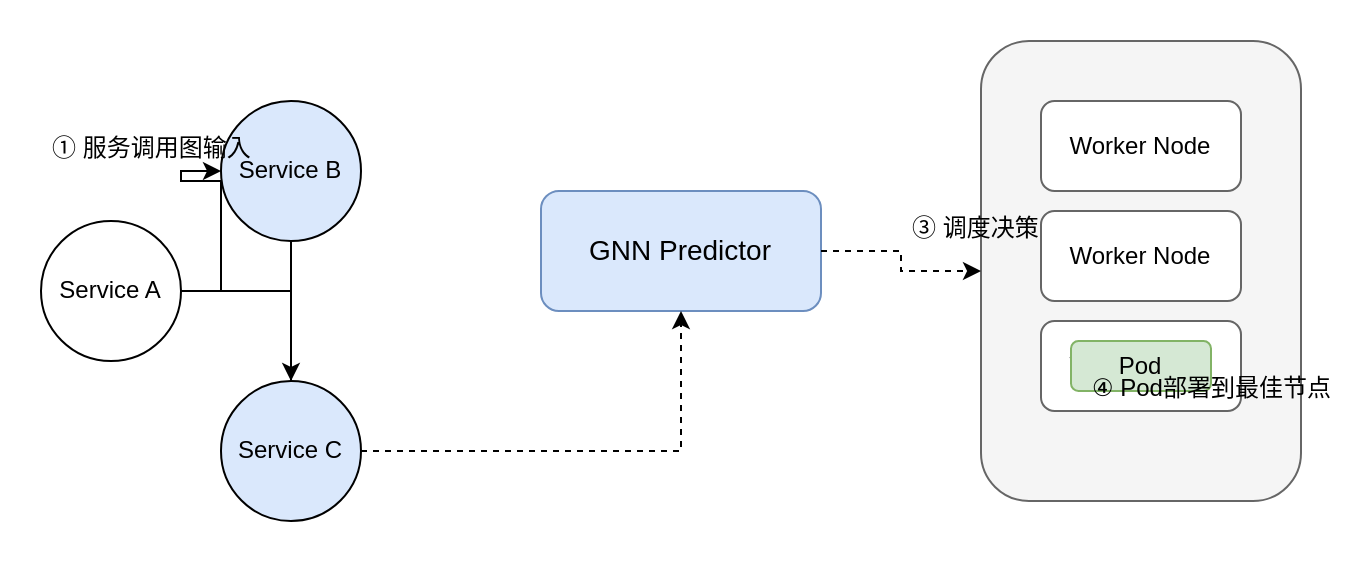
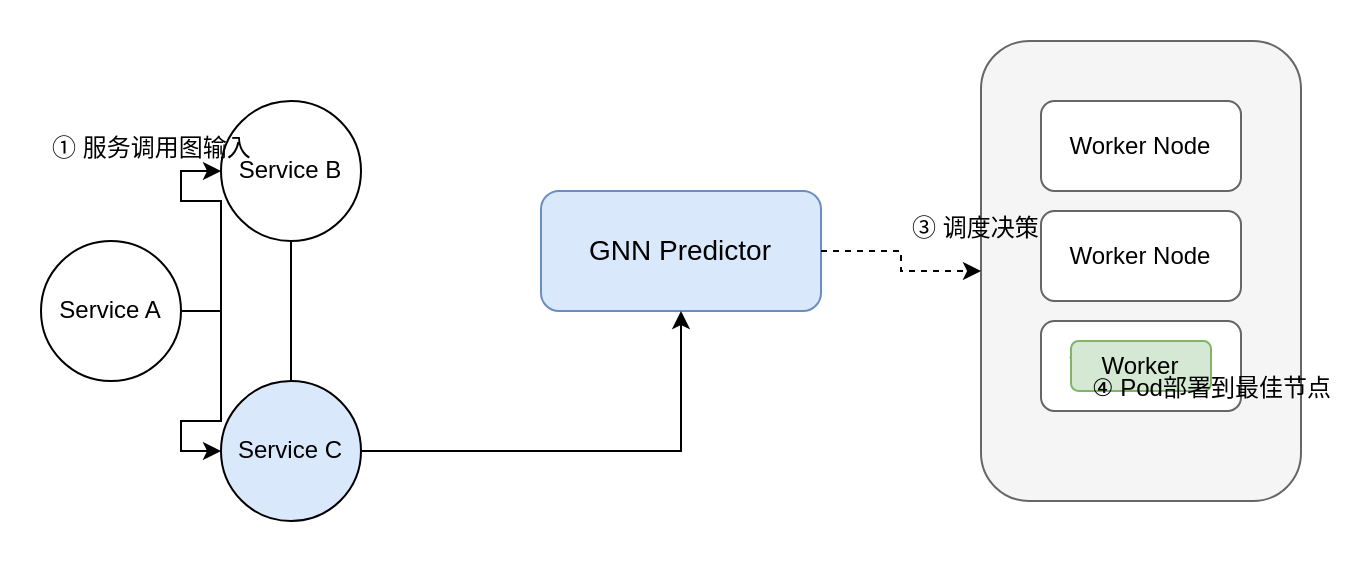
node "Service B": fillcolor #dae8fc -> #ffffff
node "Service A": moved (111, 291) -> (111, 311)
node "Pod": label "Pod" -> "Worker"
edge "Service C" -> "GNN Predictor": style dashed -> solid
